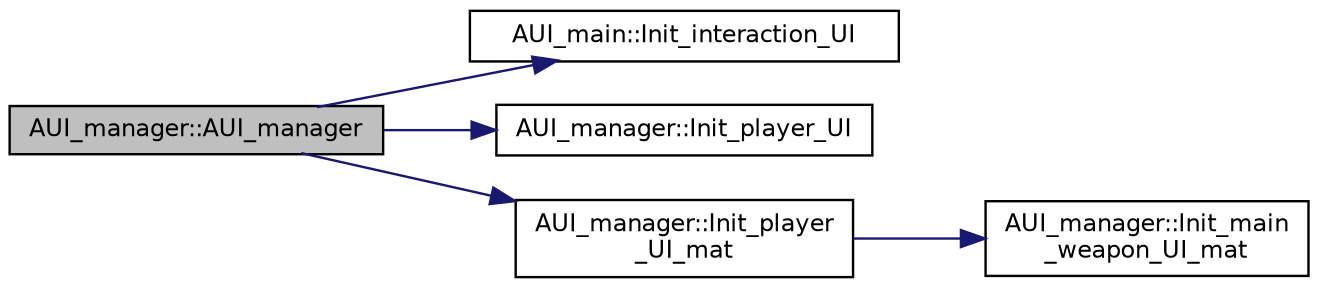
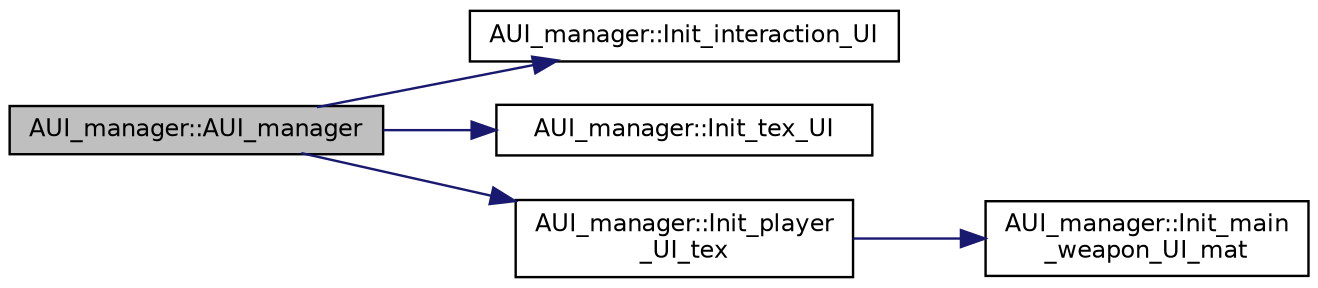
node "AUI_main::Init_interaction_UI": label "AUI_main::Init_interaction_UI" -> "AUI_manager::Init_interaction_UI"
node "AUI_manager::Init_player_UI": label "AUI_manager::Init_player_UI" -> "AUI_manager::Init_tex_UI"
node "AUI_manager::Init_player _UI_mat": label "AUI_manager::Init_player _UI_mat" -> "AUI_manager::Init_player _UI_tex"
